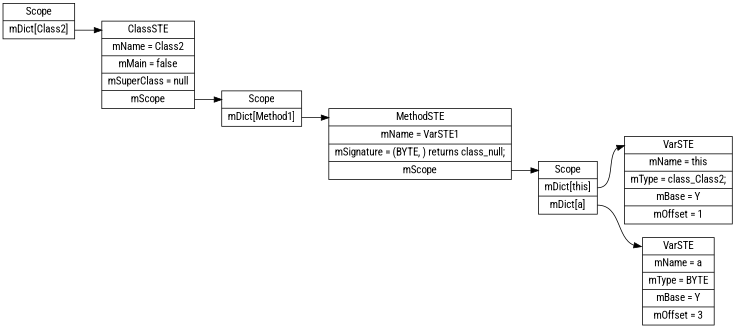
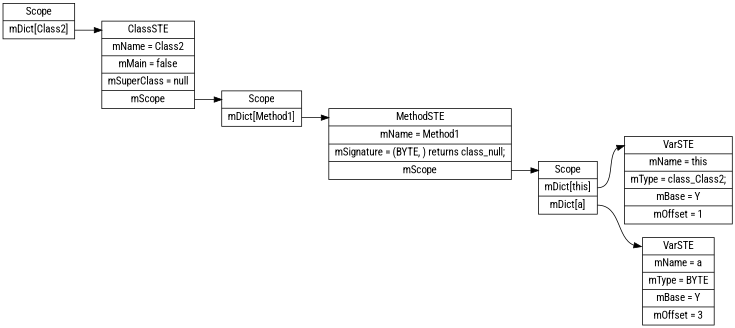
node "MethodSTE": text "mName = VarSTE1" -> "mName = Method1"
